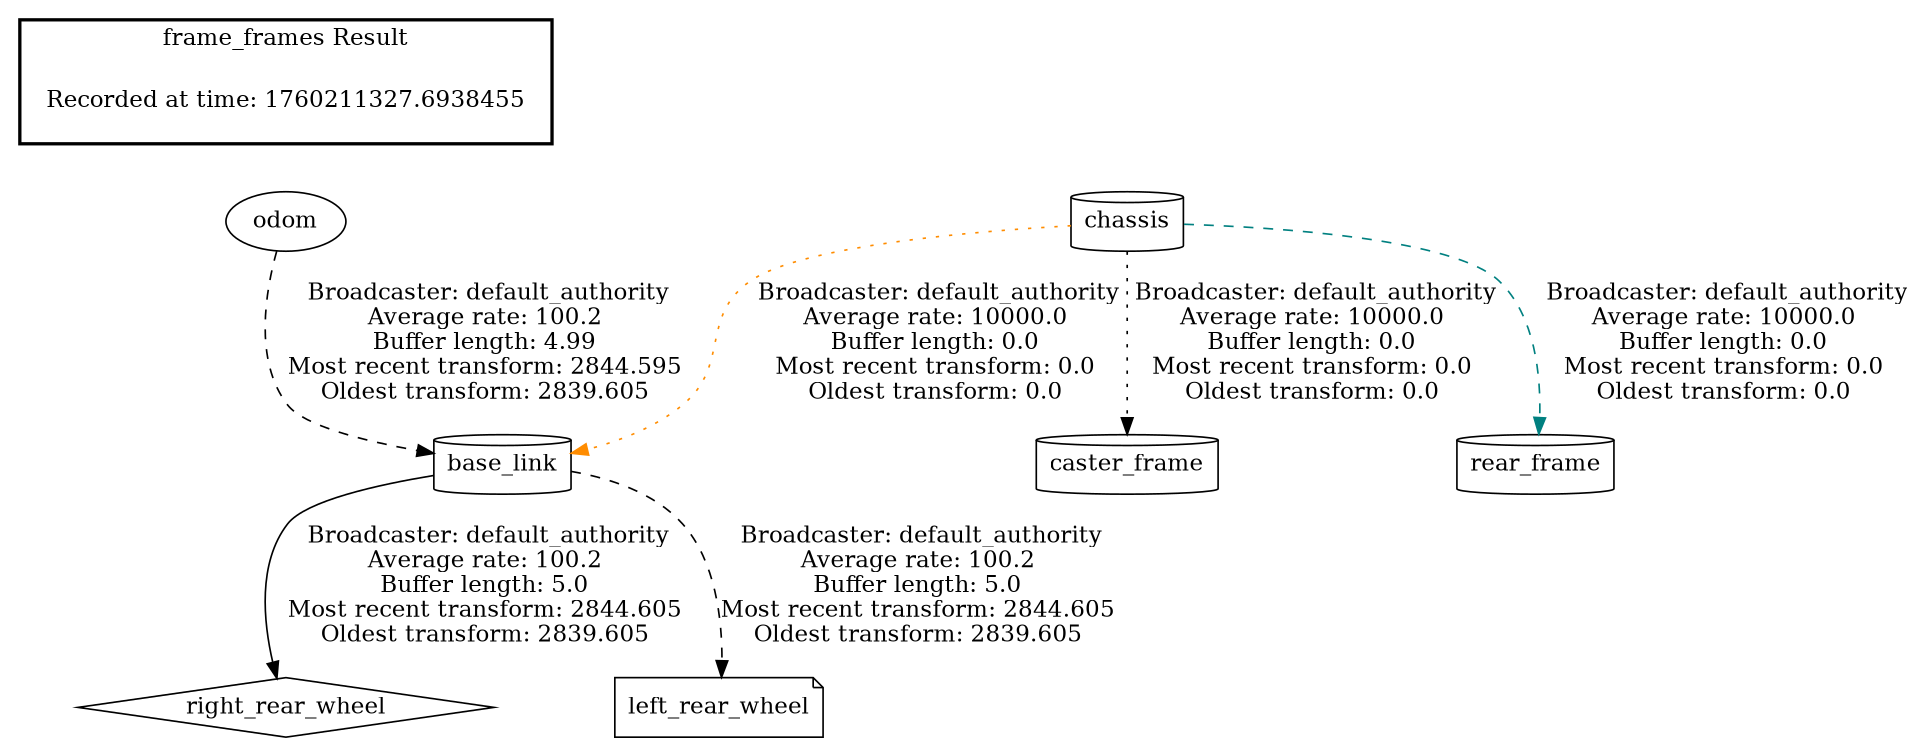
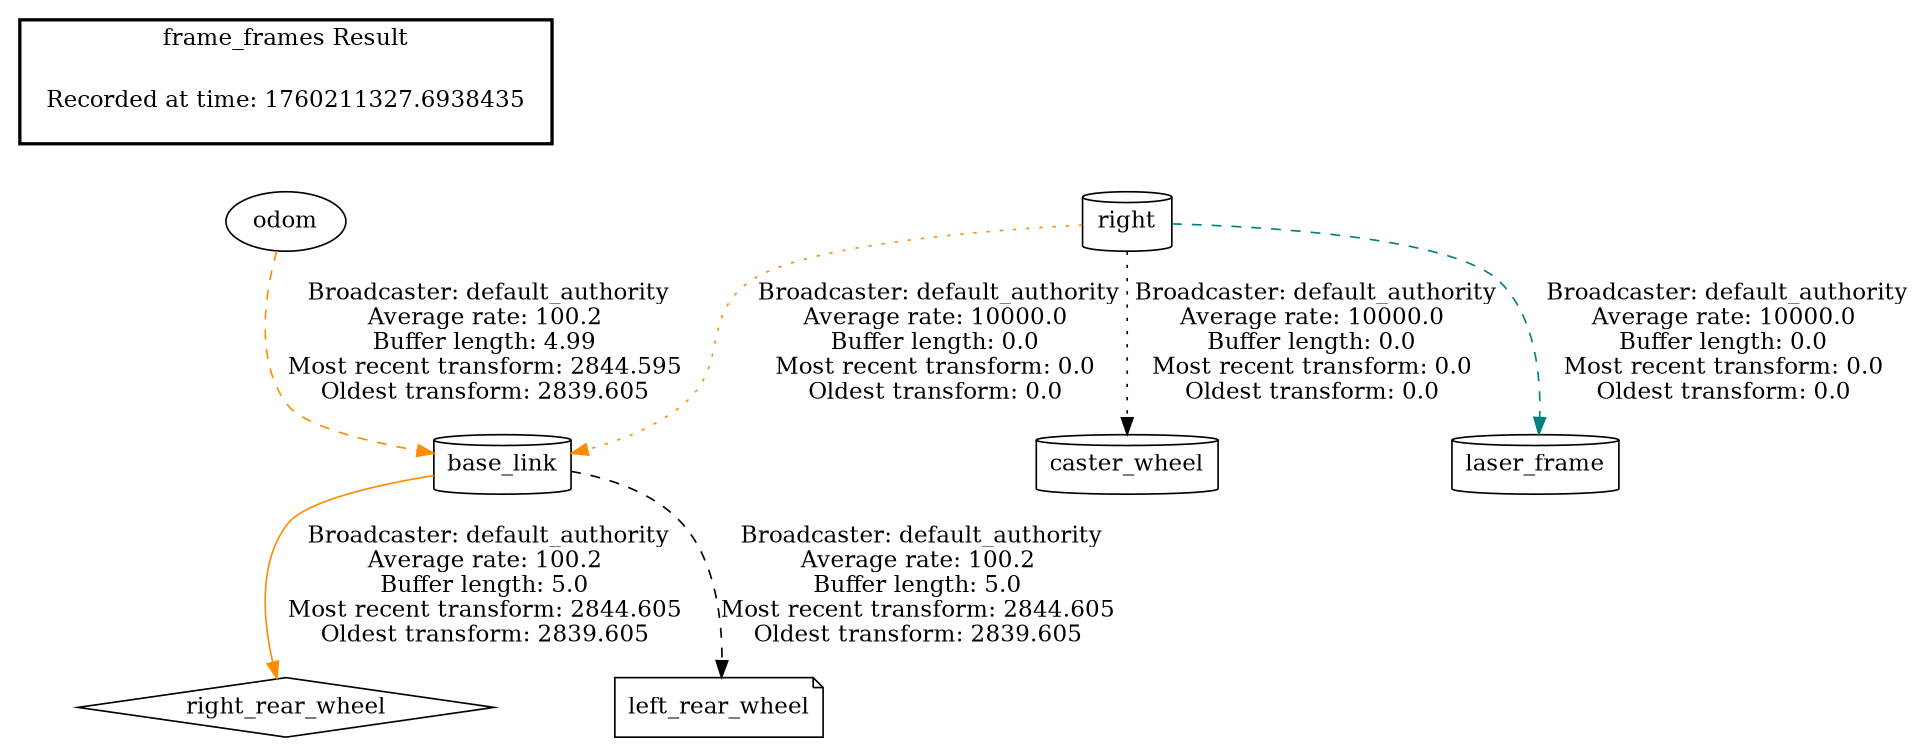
node "Recorded at time: 1760211327.6938455": label "Recorded at time: 1760211327.6938455" -> "Recorded at time: 1760211327.6938435"
node "chassis": label "chassis" -> "right"
edge "odom" -> "base_link": color black -> darkorange
node "caster_frame": label "caster_frame" -> "caster_wheel"
node "rear_frame": label "rear_frame" -> "laser_frame"
edge "base_link" -> "right_rear_wheel": color black -> darkorange
